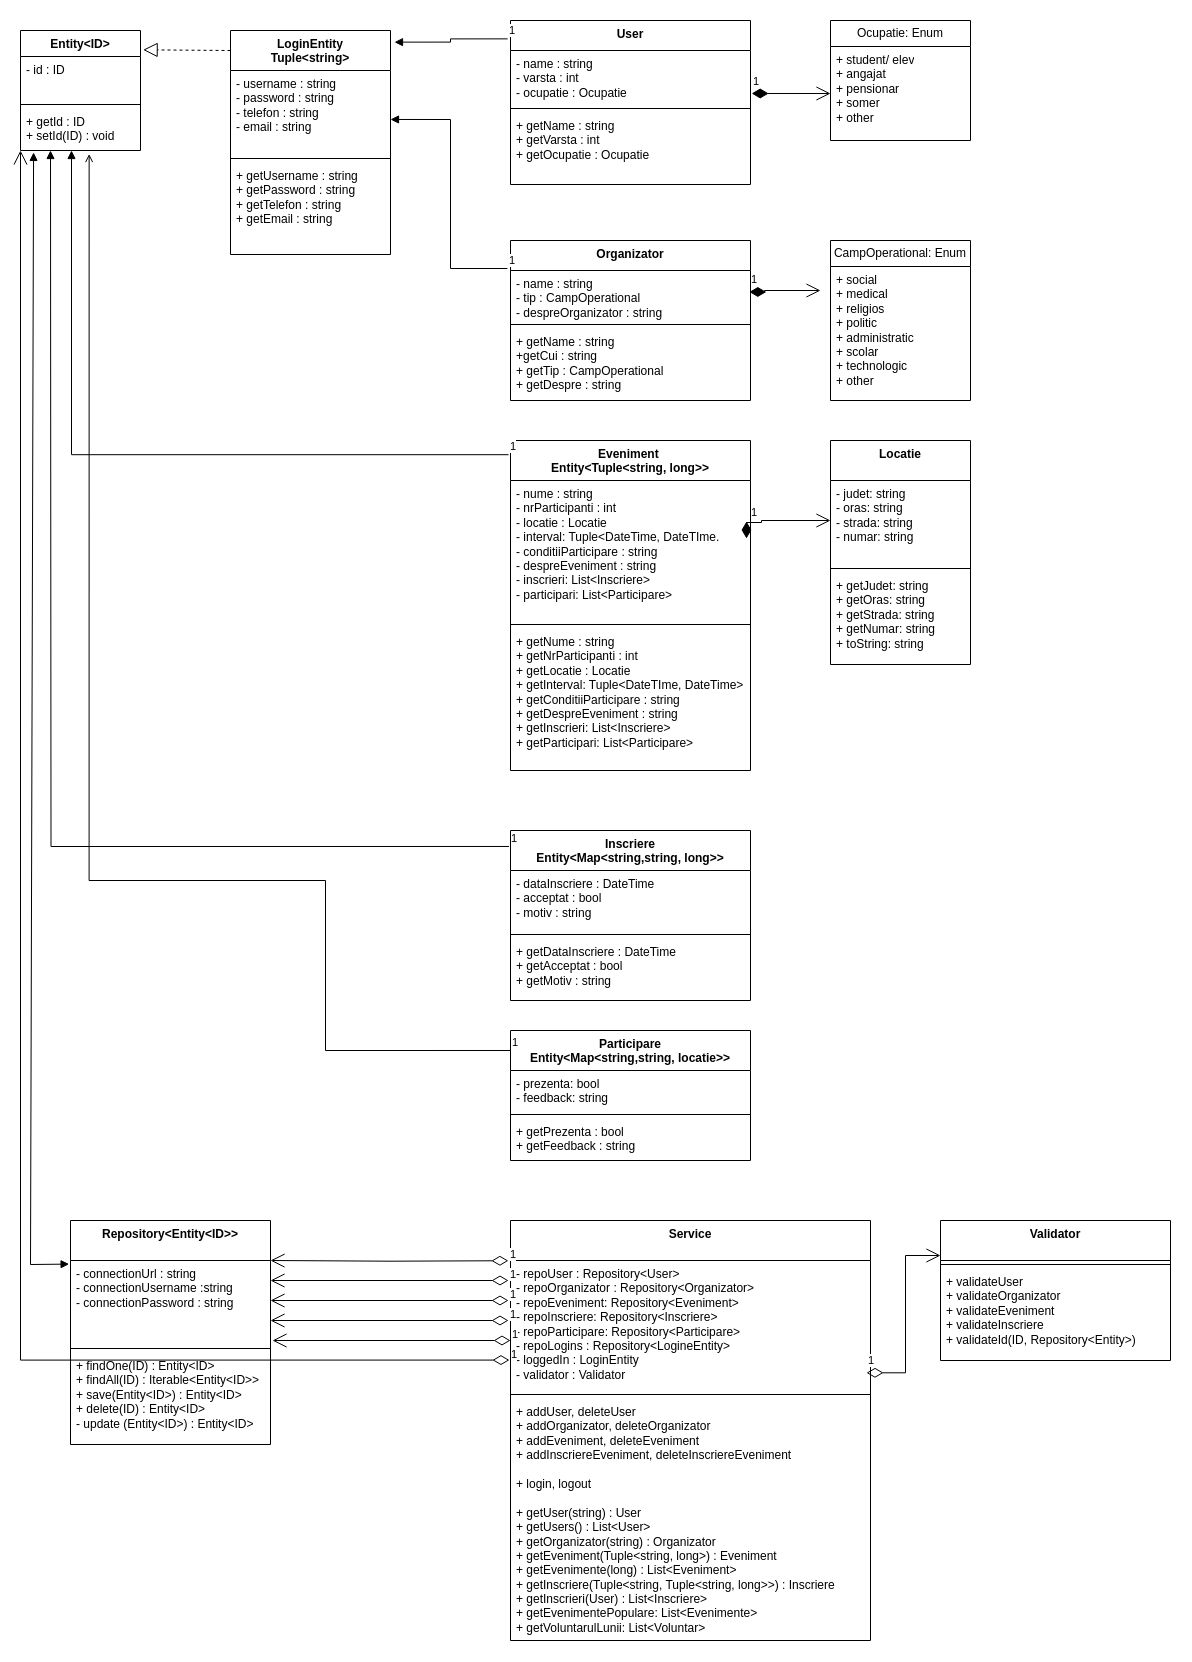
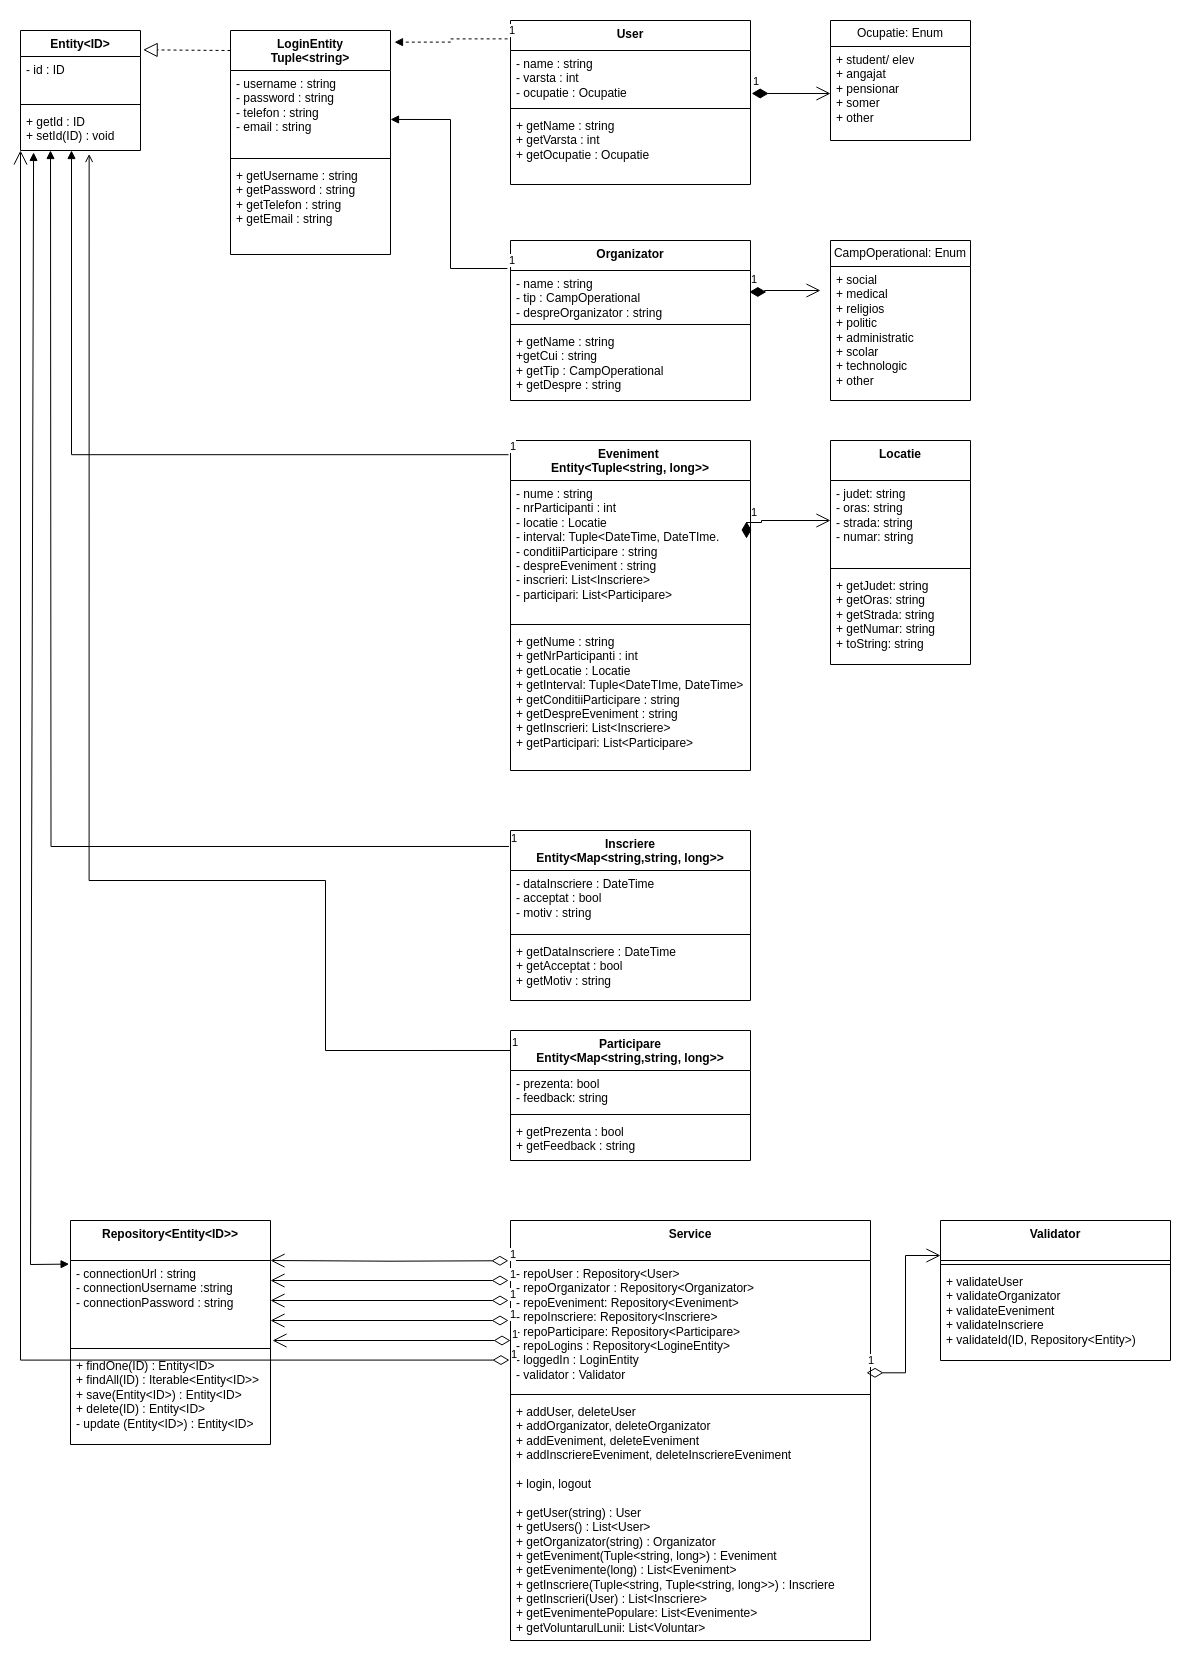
edge "User" -> "LoginEntity Tuple<string>": style solid -> dashed
node "Participare Entity<Map<string,string, locatie>>": label "Participare Entity<Map<string,string, locatie>>" -> "Participare Entity<Map<string,string, long>>"
